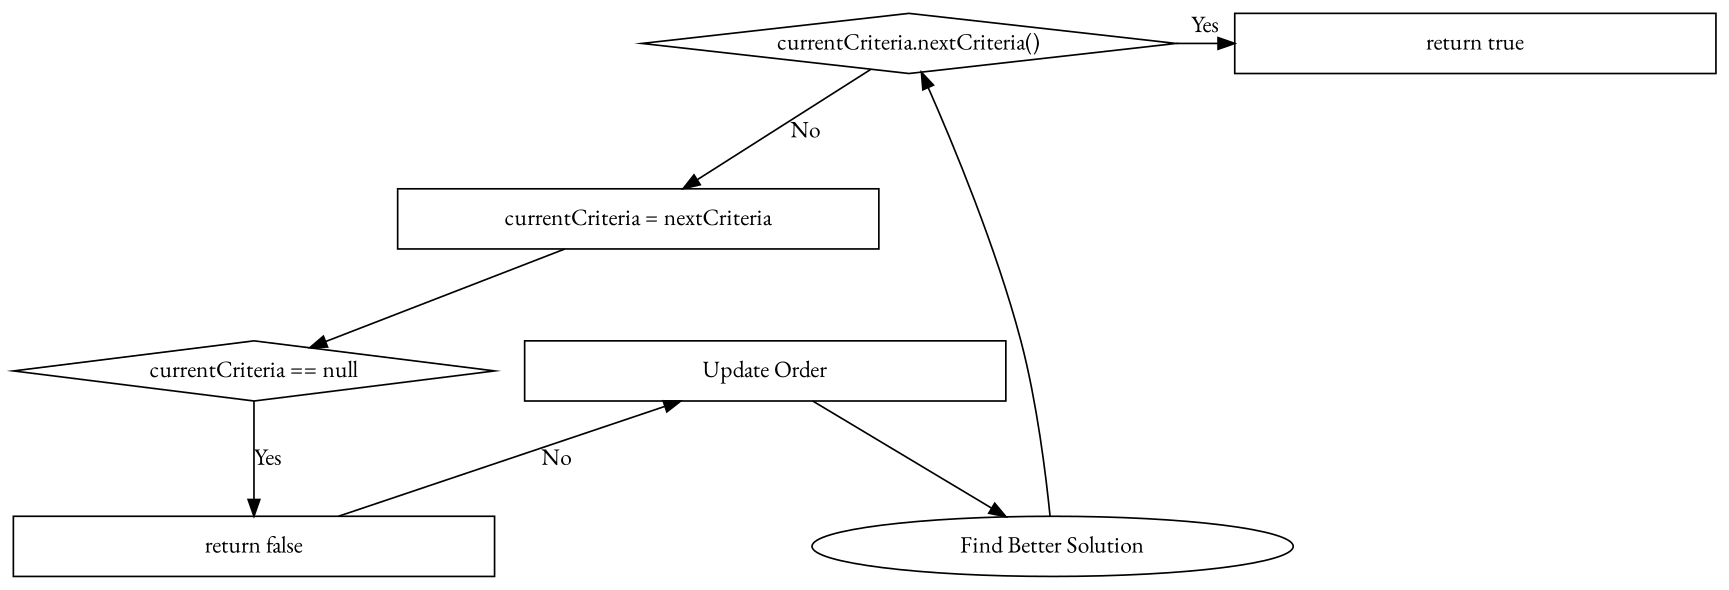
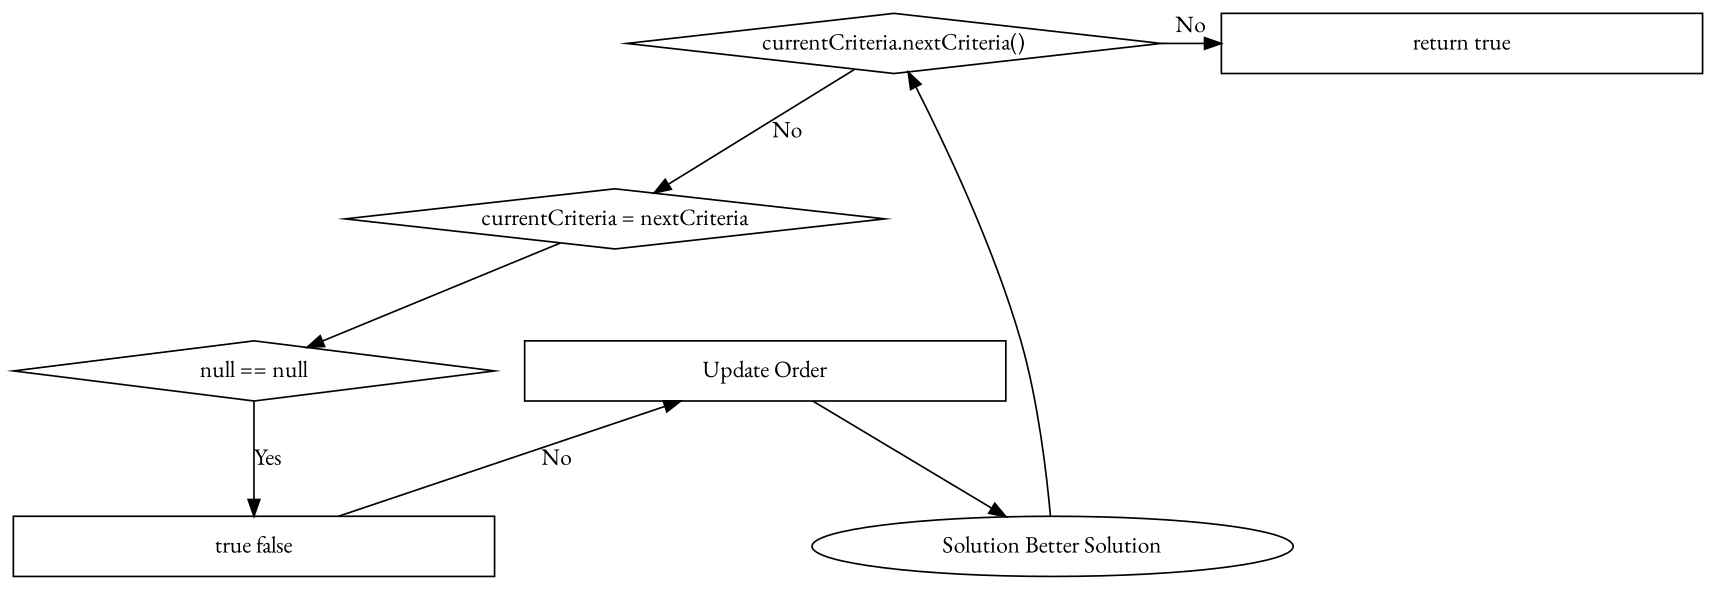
edge "currentCriteria.nextCriteria()" -> "return true": label "Yes" -> "No"
node "currentCriteria = nextCriteria": shape box -> diamond
node "currentCriteria == null": label "currentCriteria == null" -> "null == null"
node "return false": label "return false" -> "true false"
node "Find Better Solution": label "Find Better Solution" -> "Solution Better Solution"
